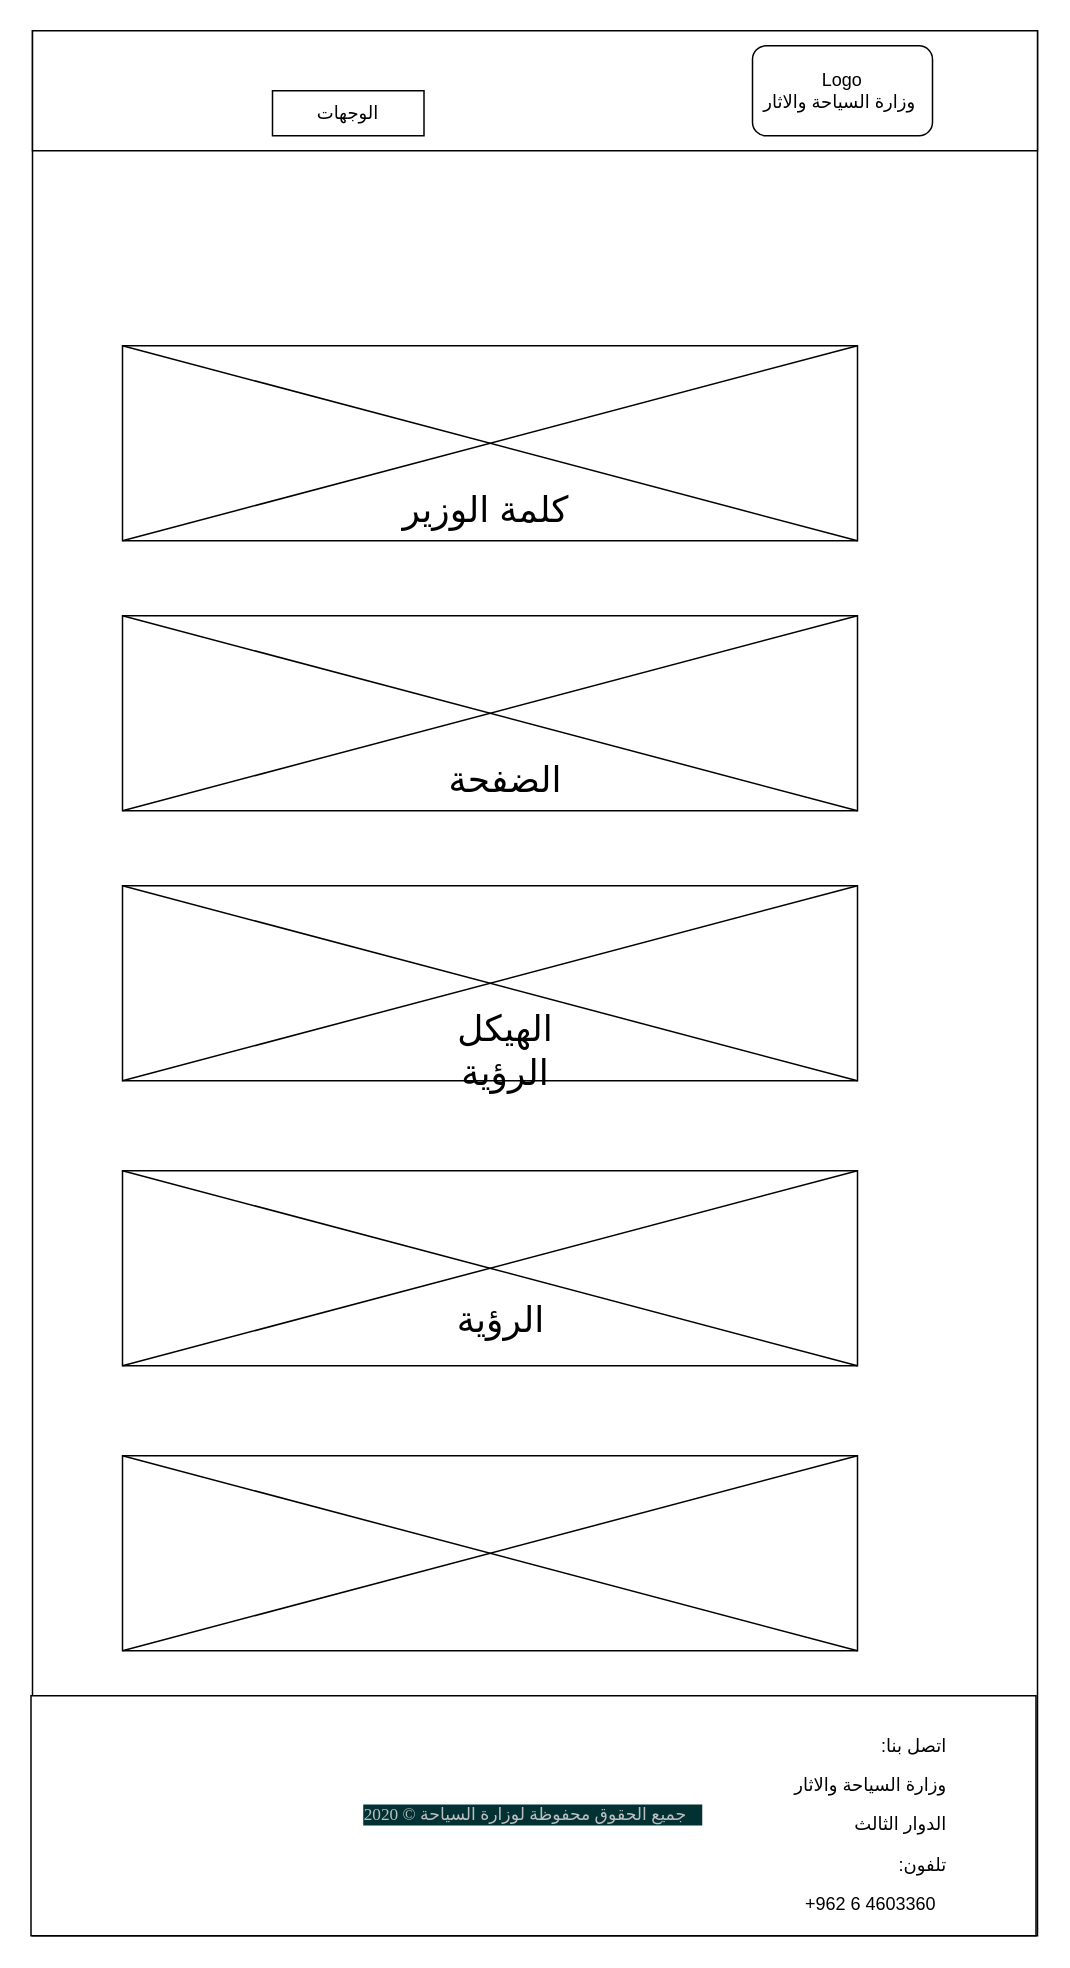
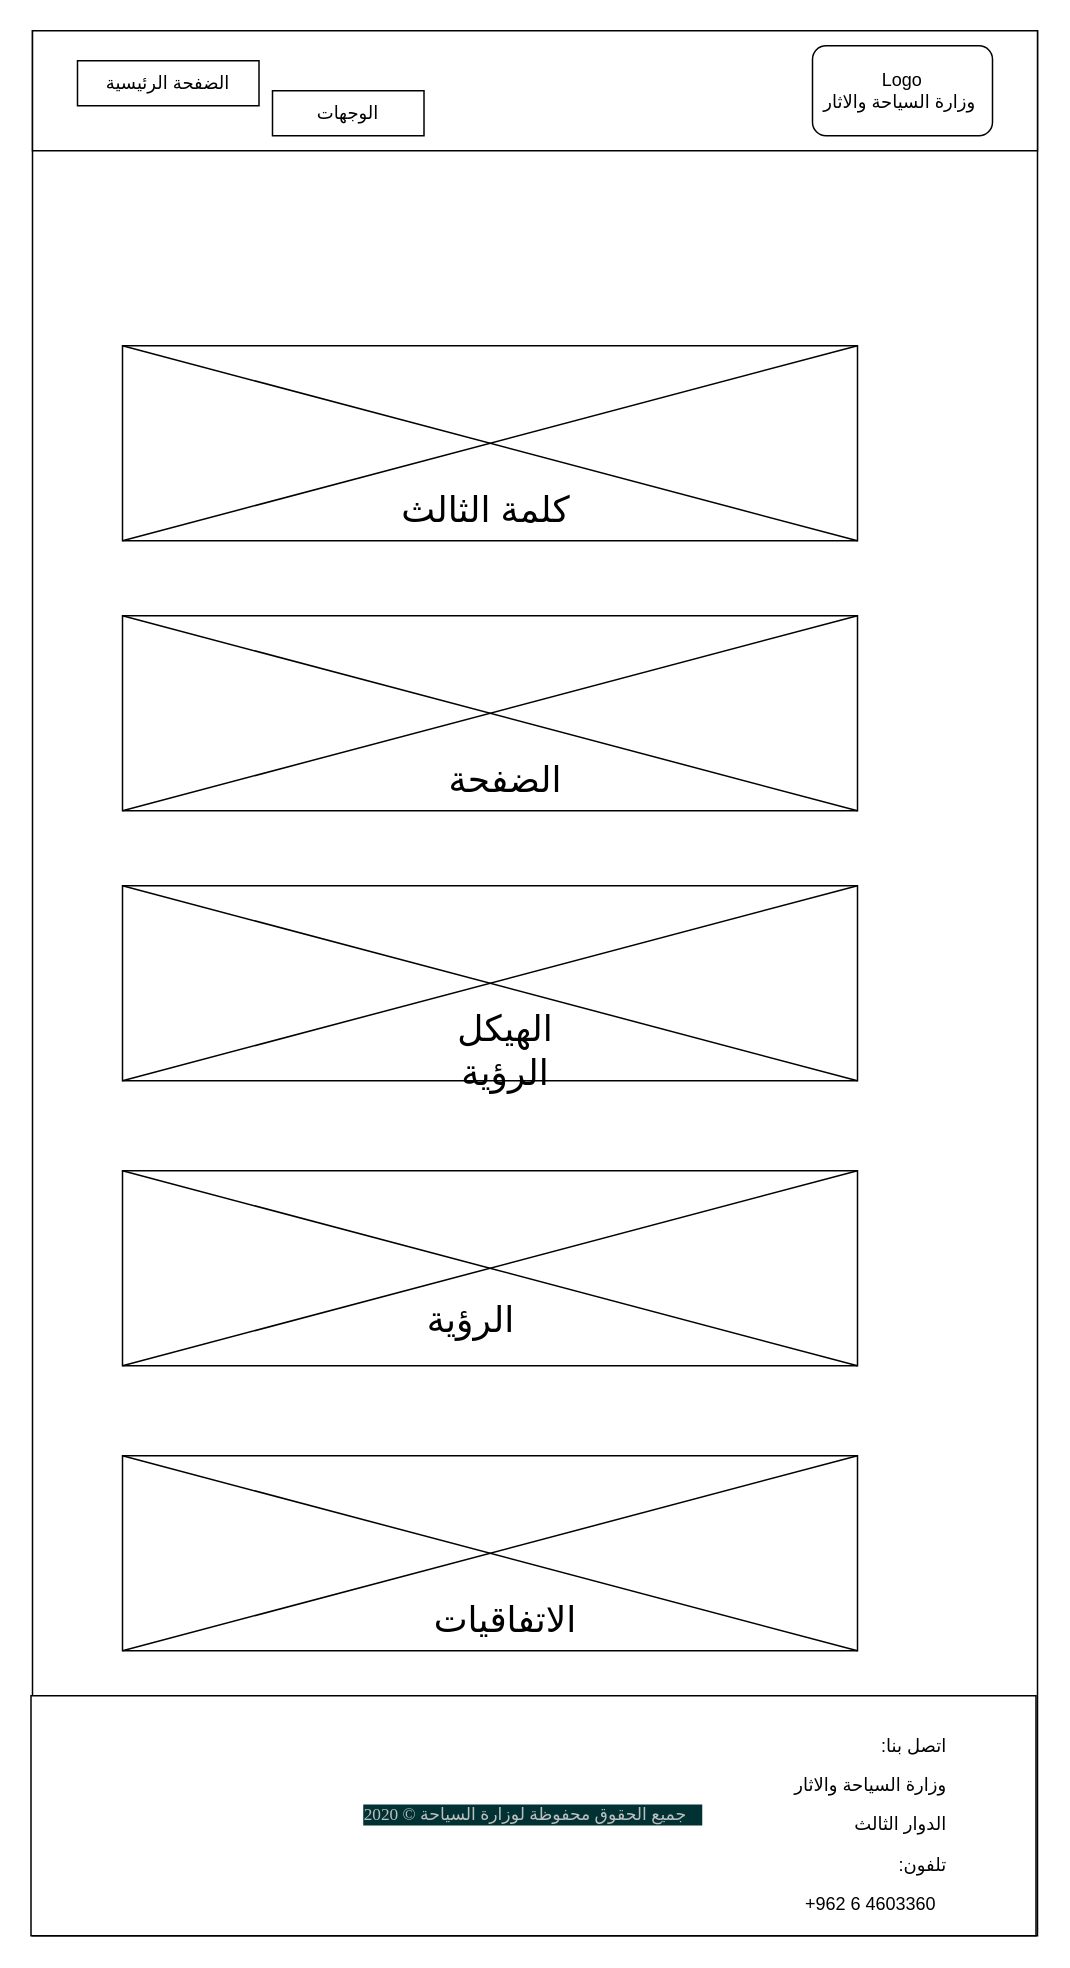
node "الضفحة الرئيسية": added
node "Logo وزارة السياحة والاثار": moved (842, 91) -> (902, 91)
node "كلمة الوزير": label "كلمة الوزير" -> "كلمة الثالث"
node "الرؤية": moved (501, 1321) -> (471, 1321)
node "الاتفاقيات": added
